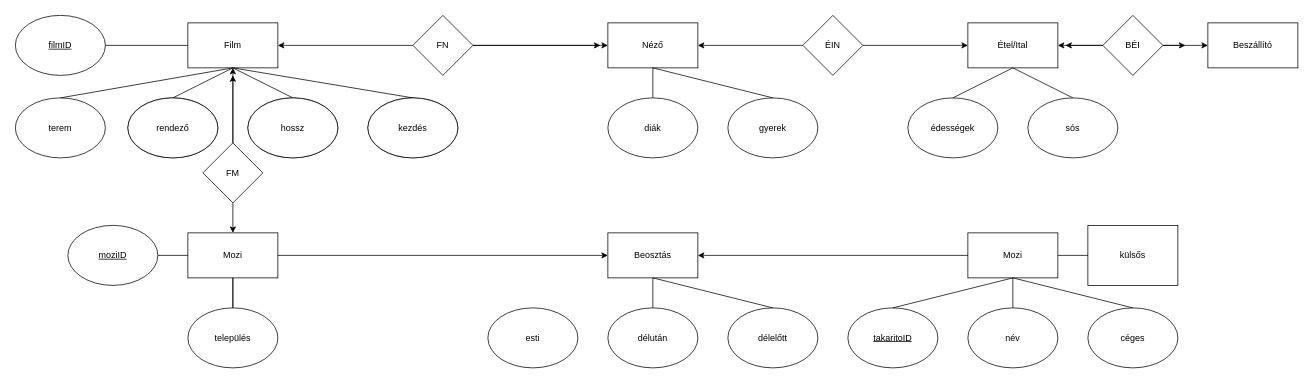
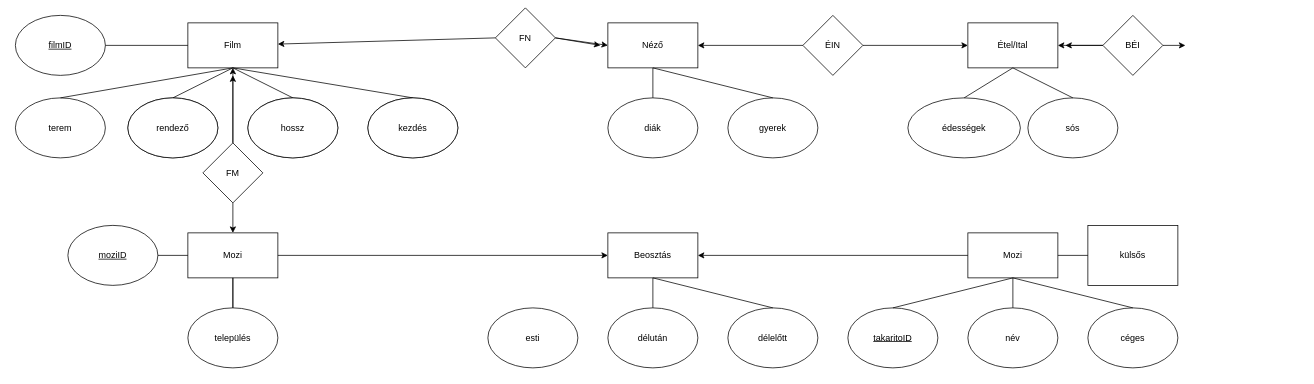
node "FN": moved (443, 45) -> (525, 38)
edge "BÉI" -> "Beszállító": removed
node "Beszállító": removed
node "édességek": size 90x60 -> 113x60
